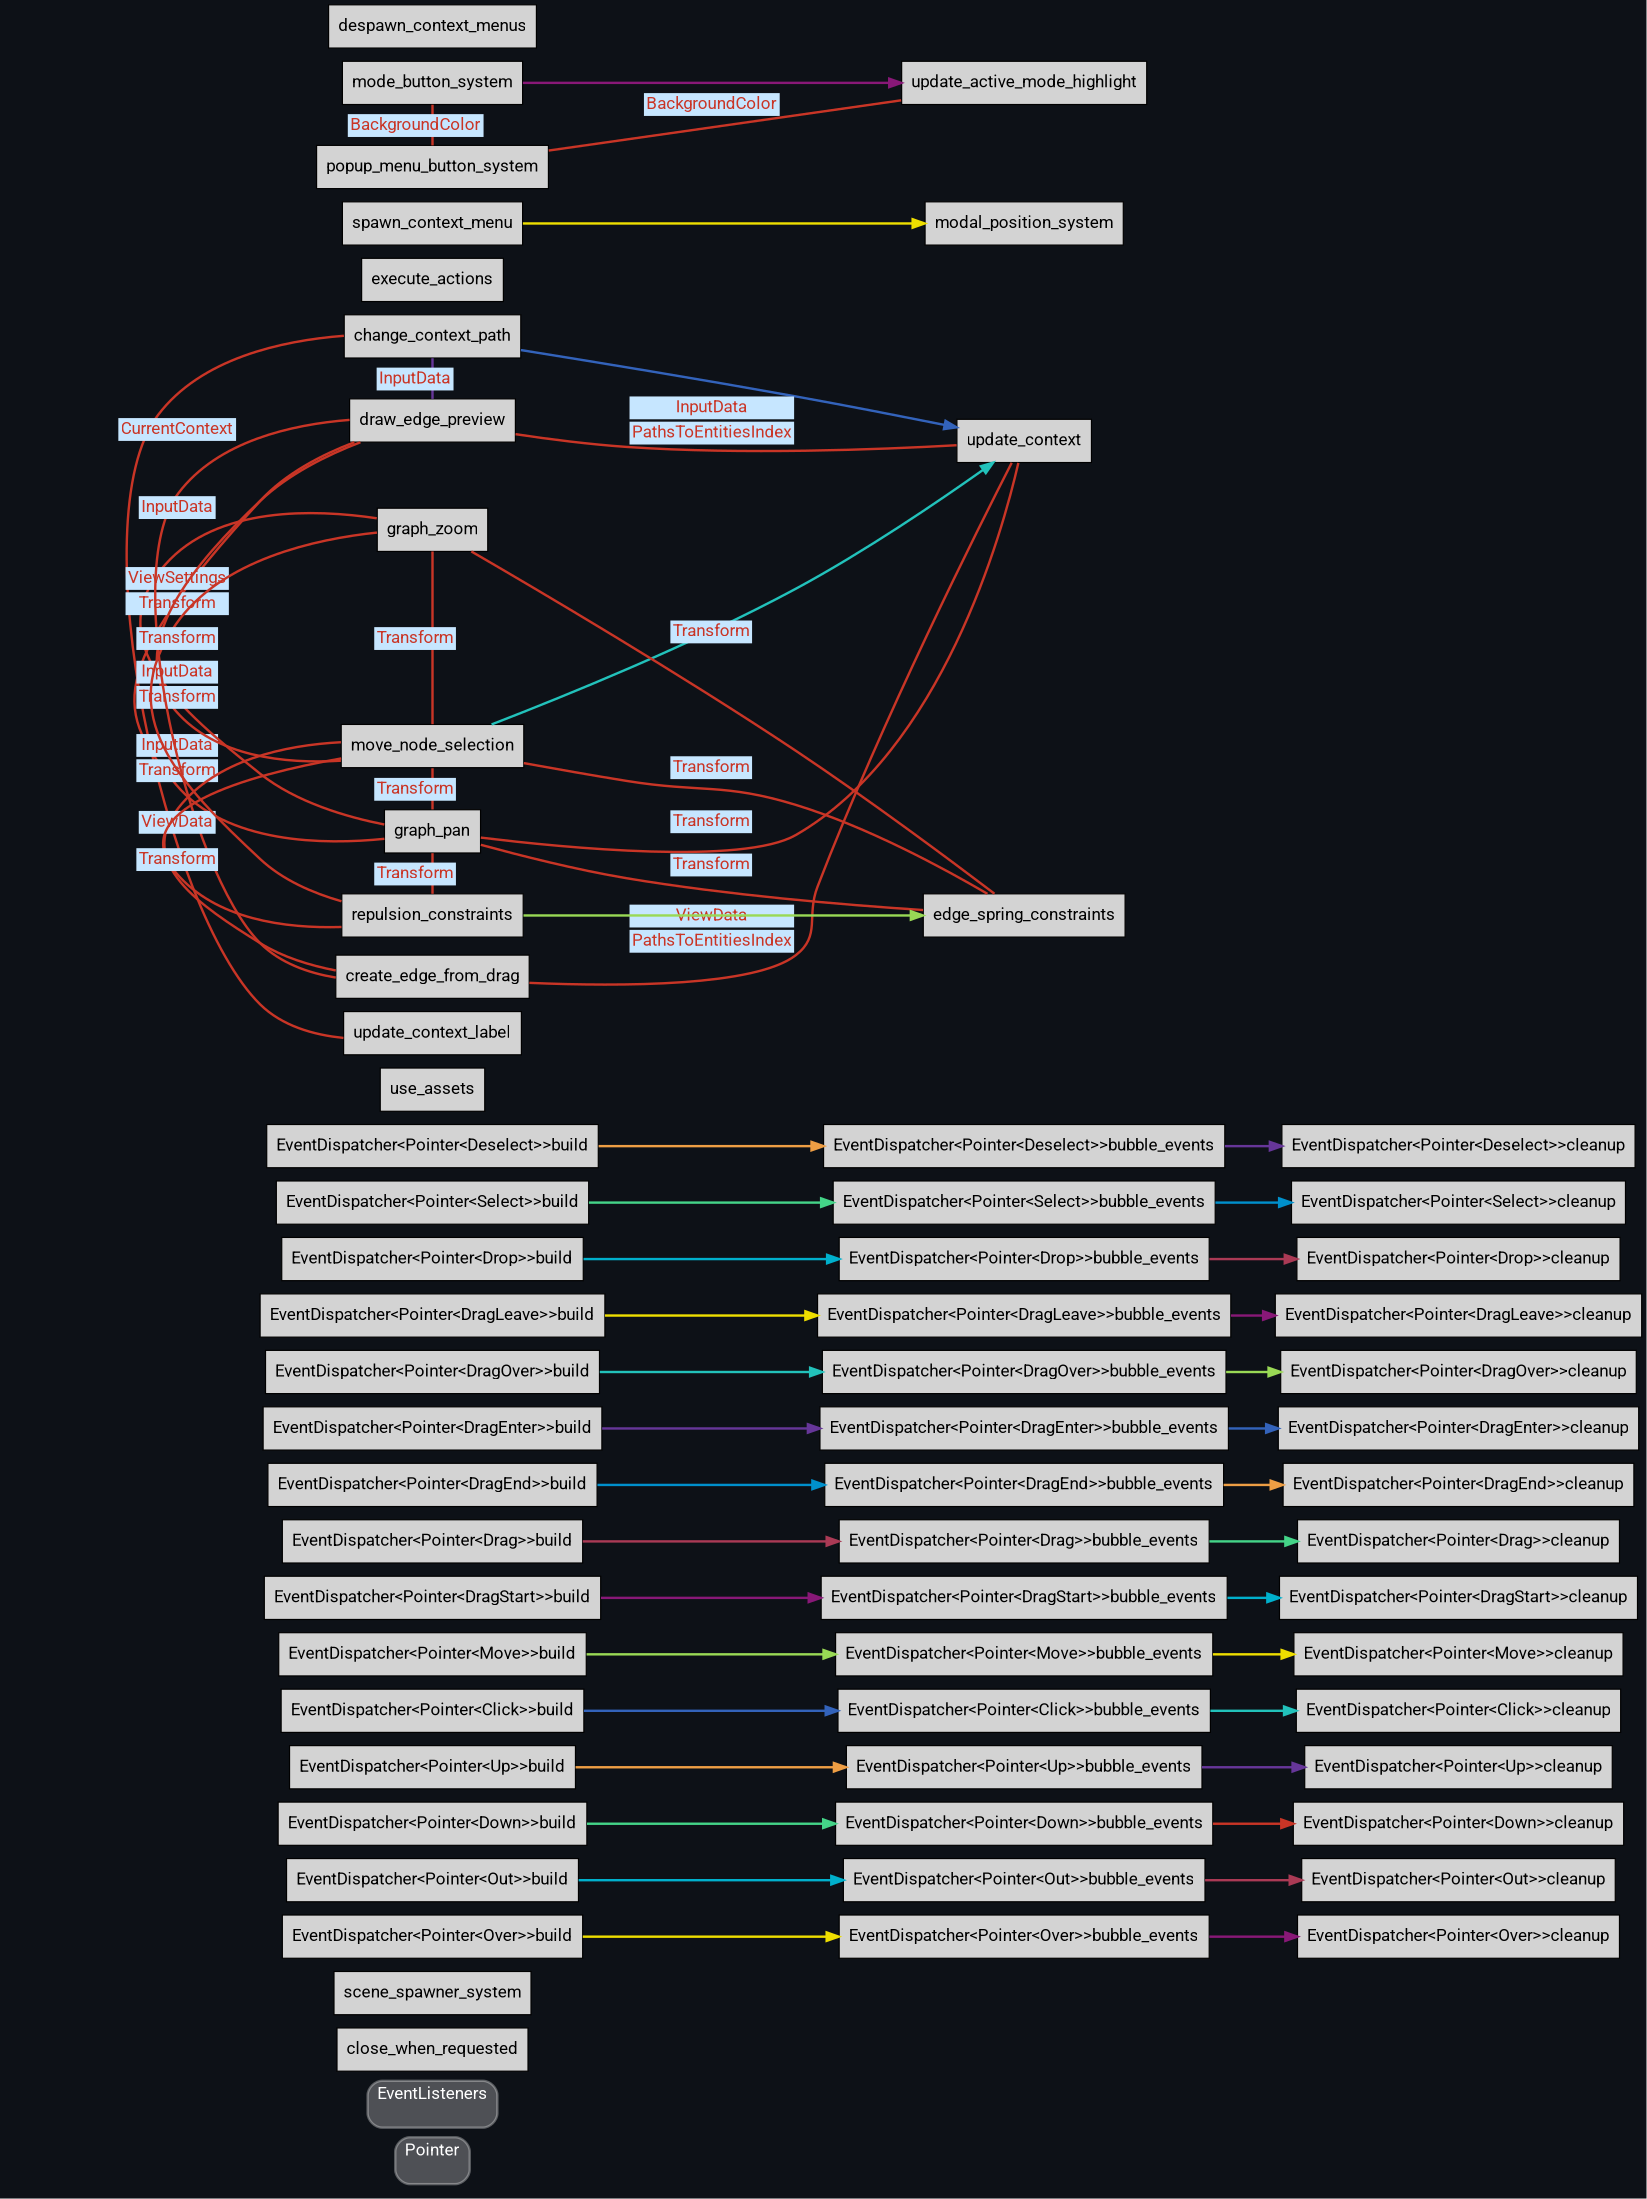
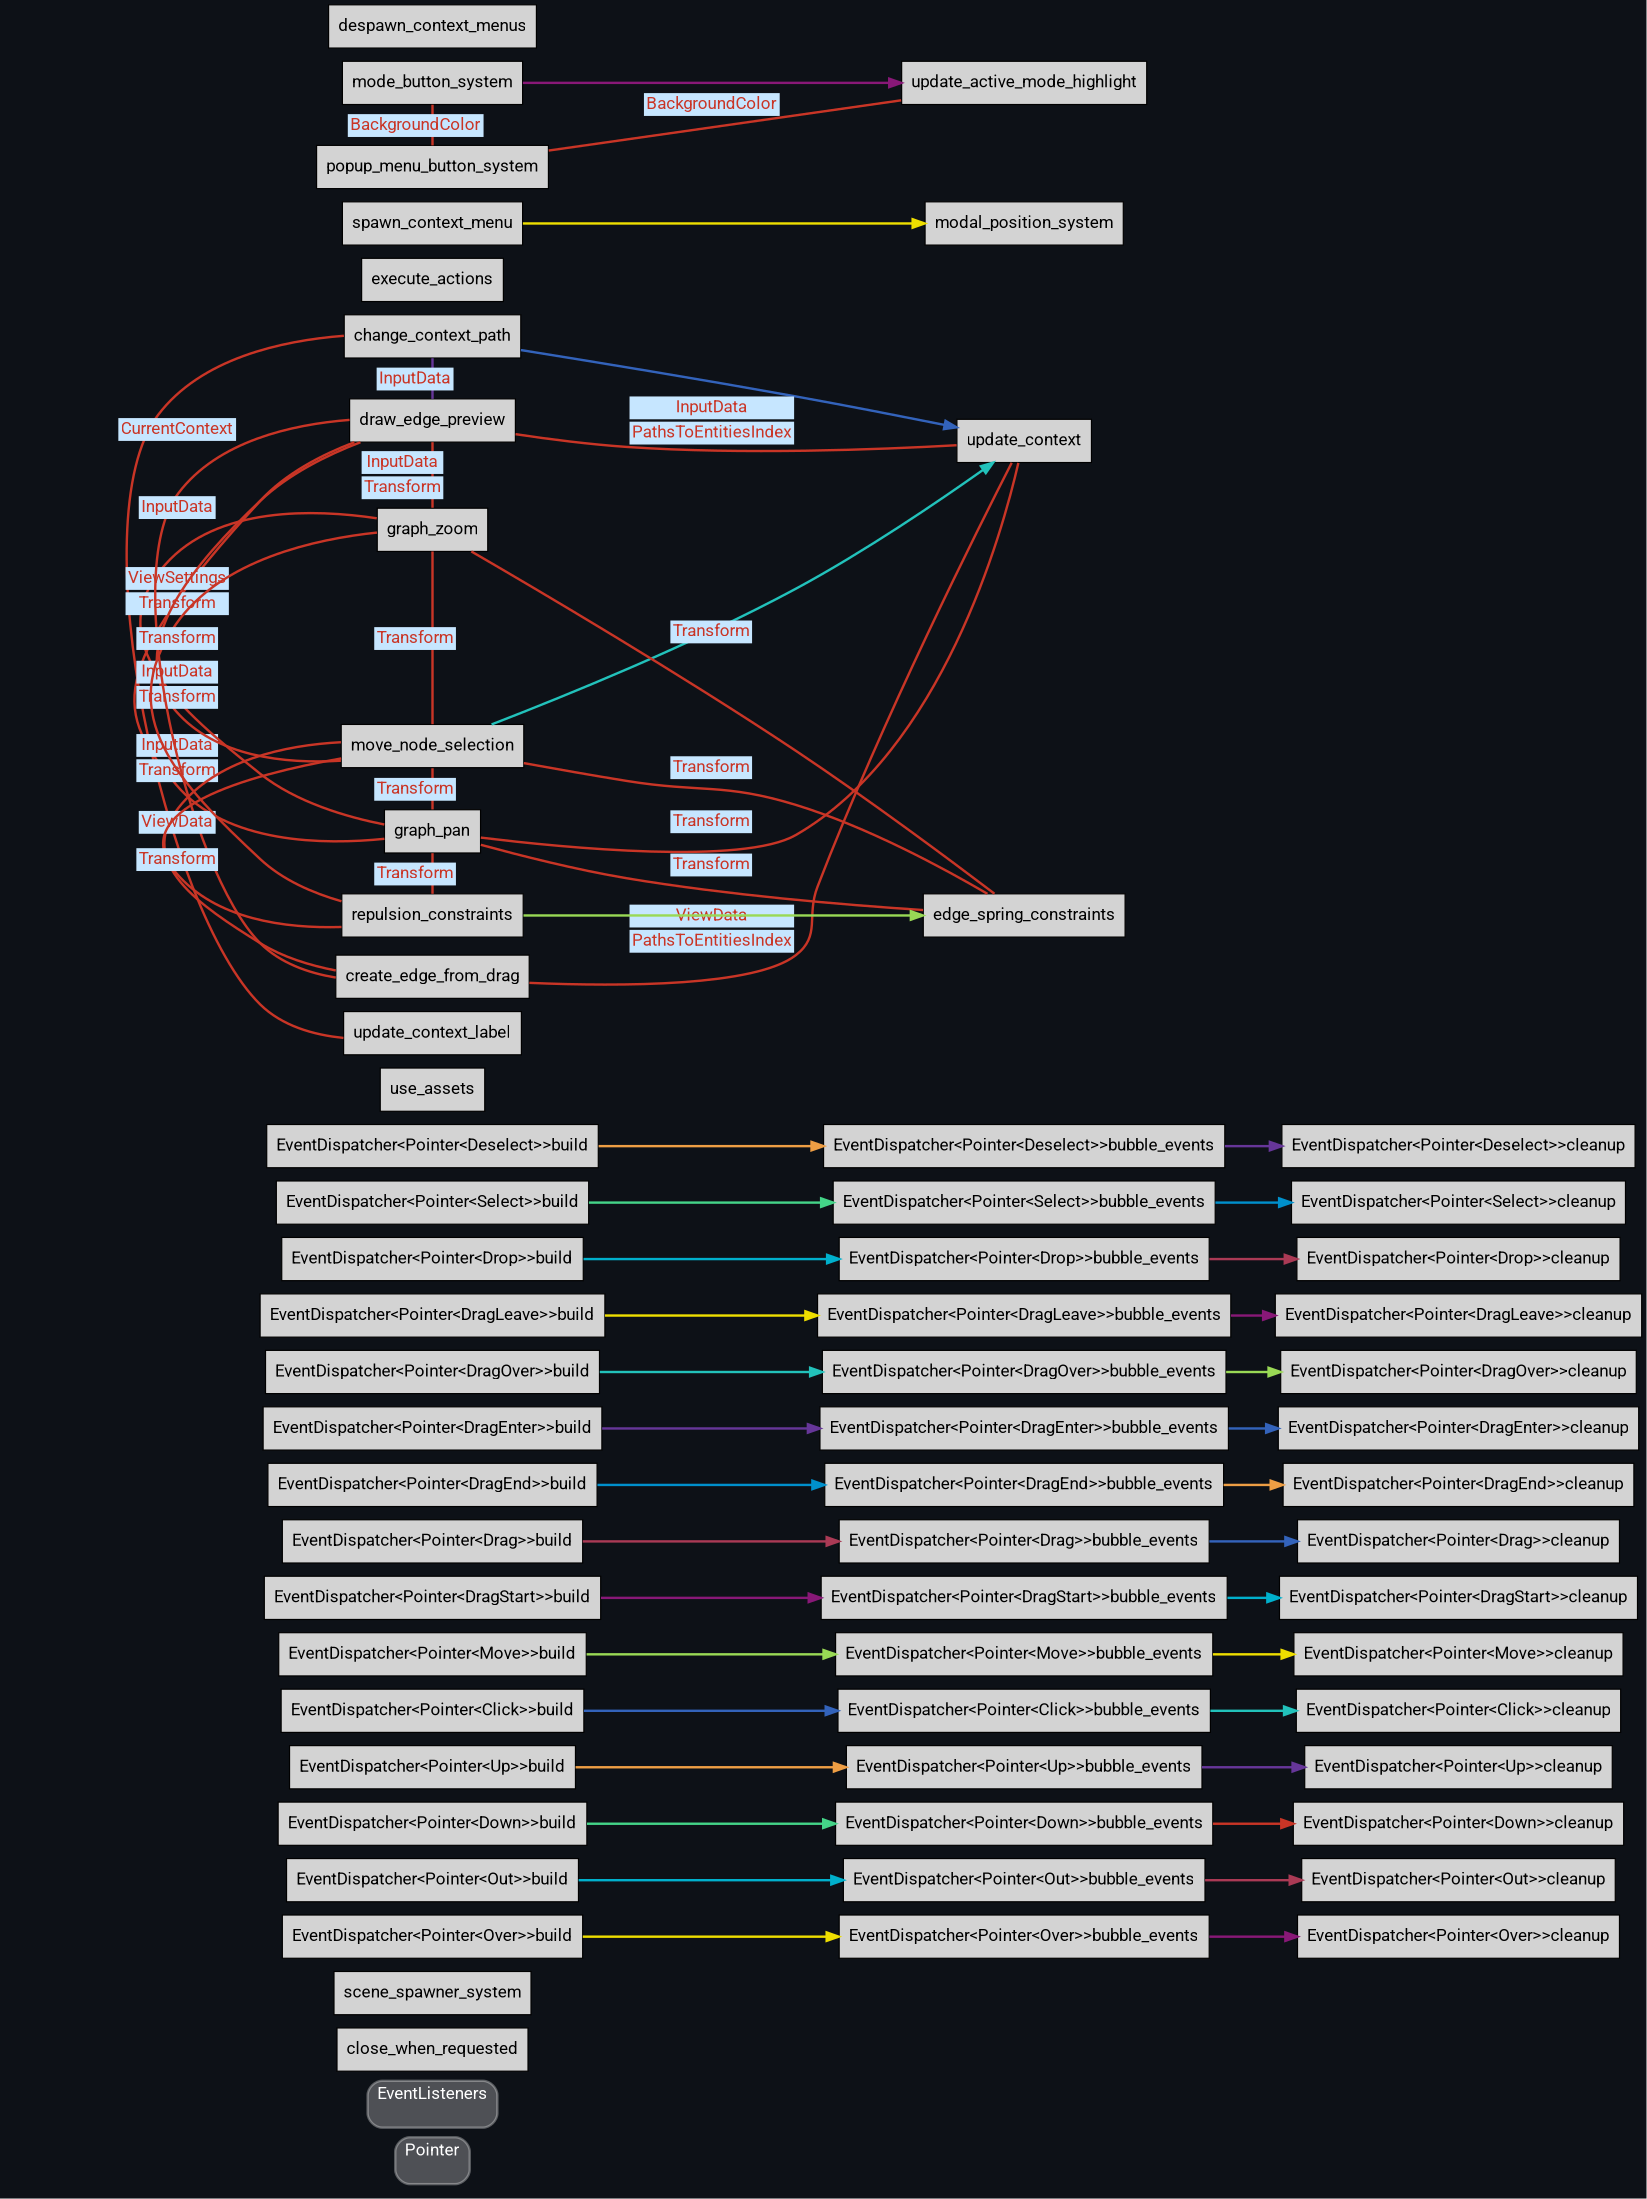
edge "draw_edge_preview" -- "graph_zoom": added, label "InputData Transform"
edge "EventDispatcher<Pointer<Drag>>bubble_events" -> "EventDispatcher<Pointer<Drag>>cleanup": color #44d488 -> #3363bb
